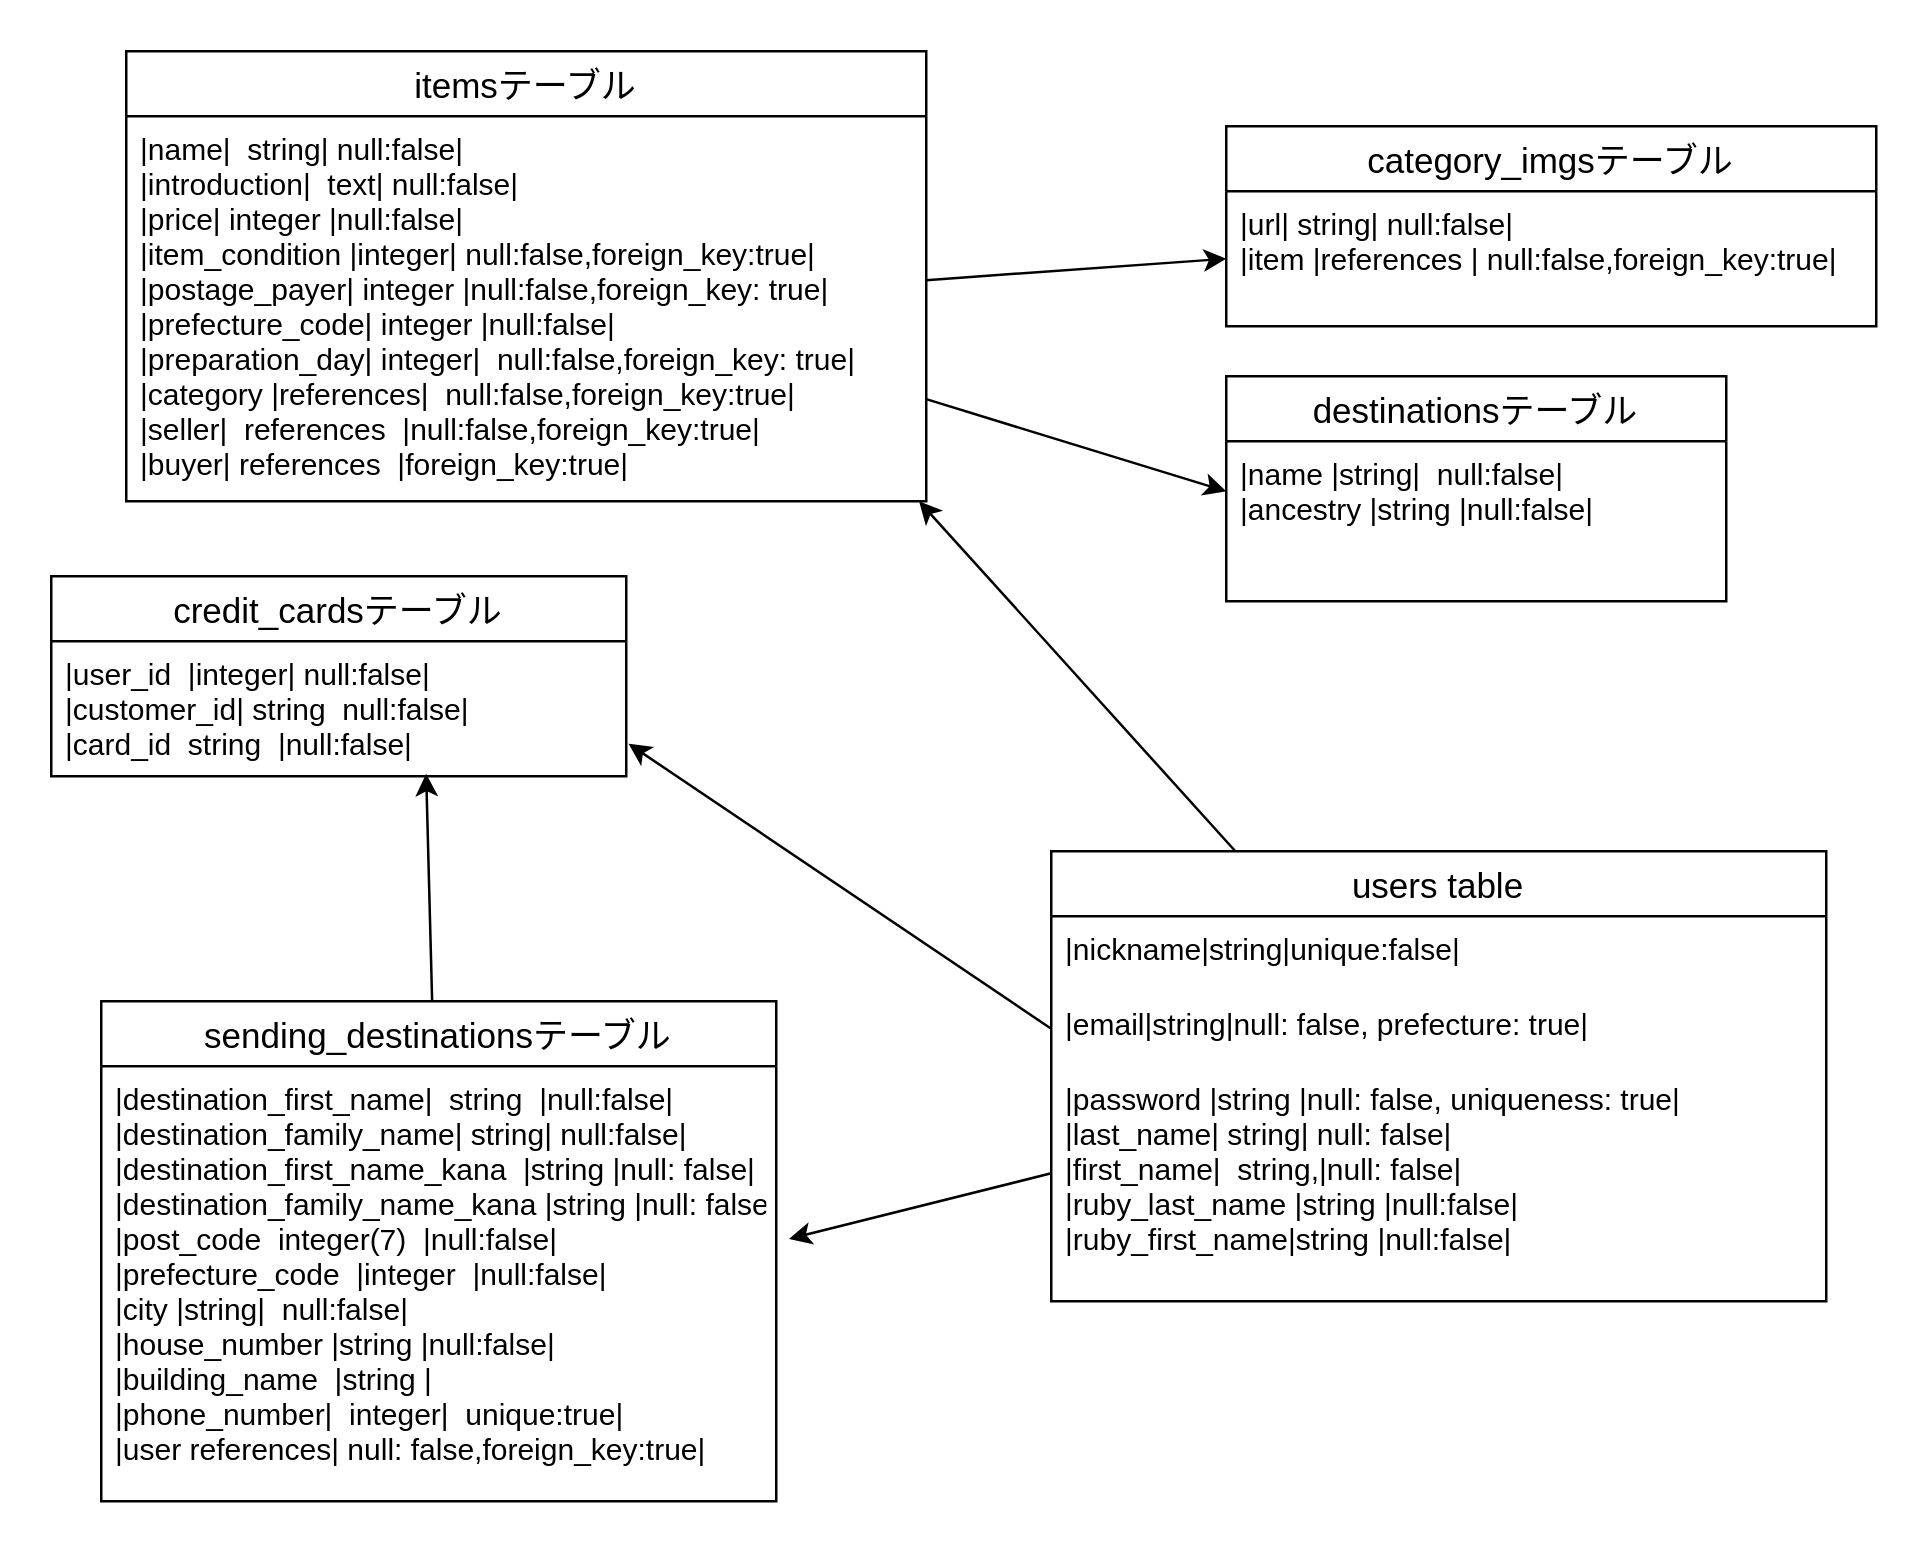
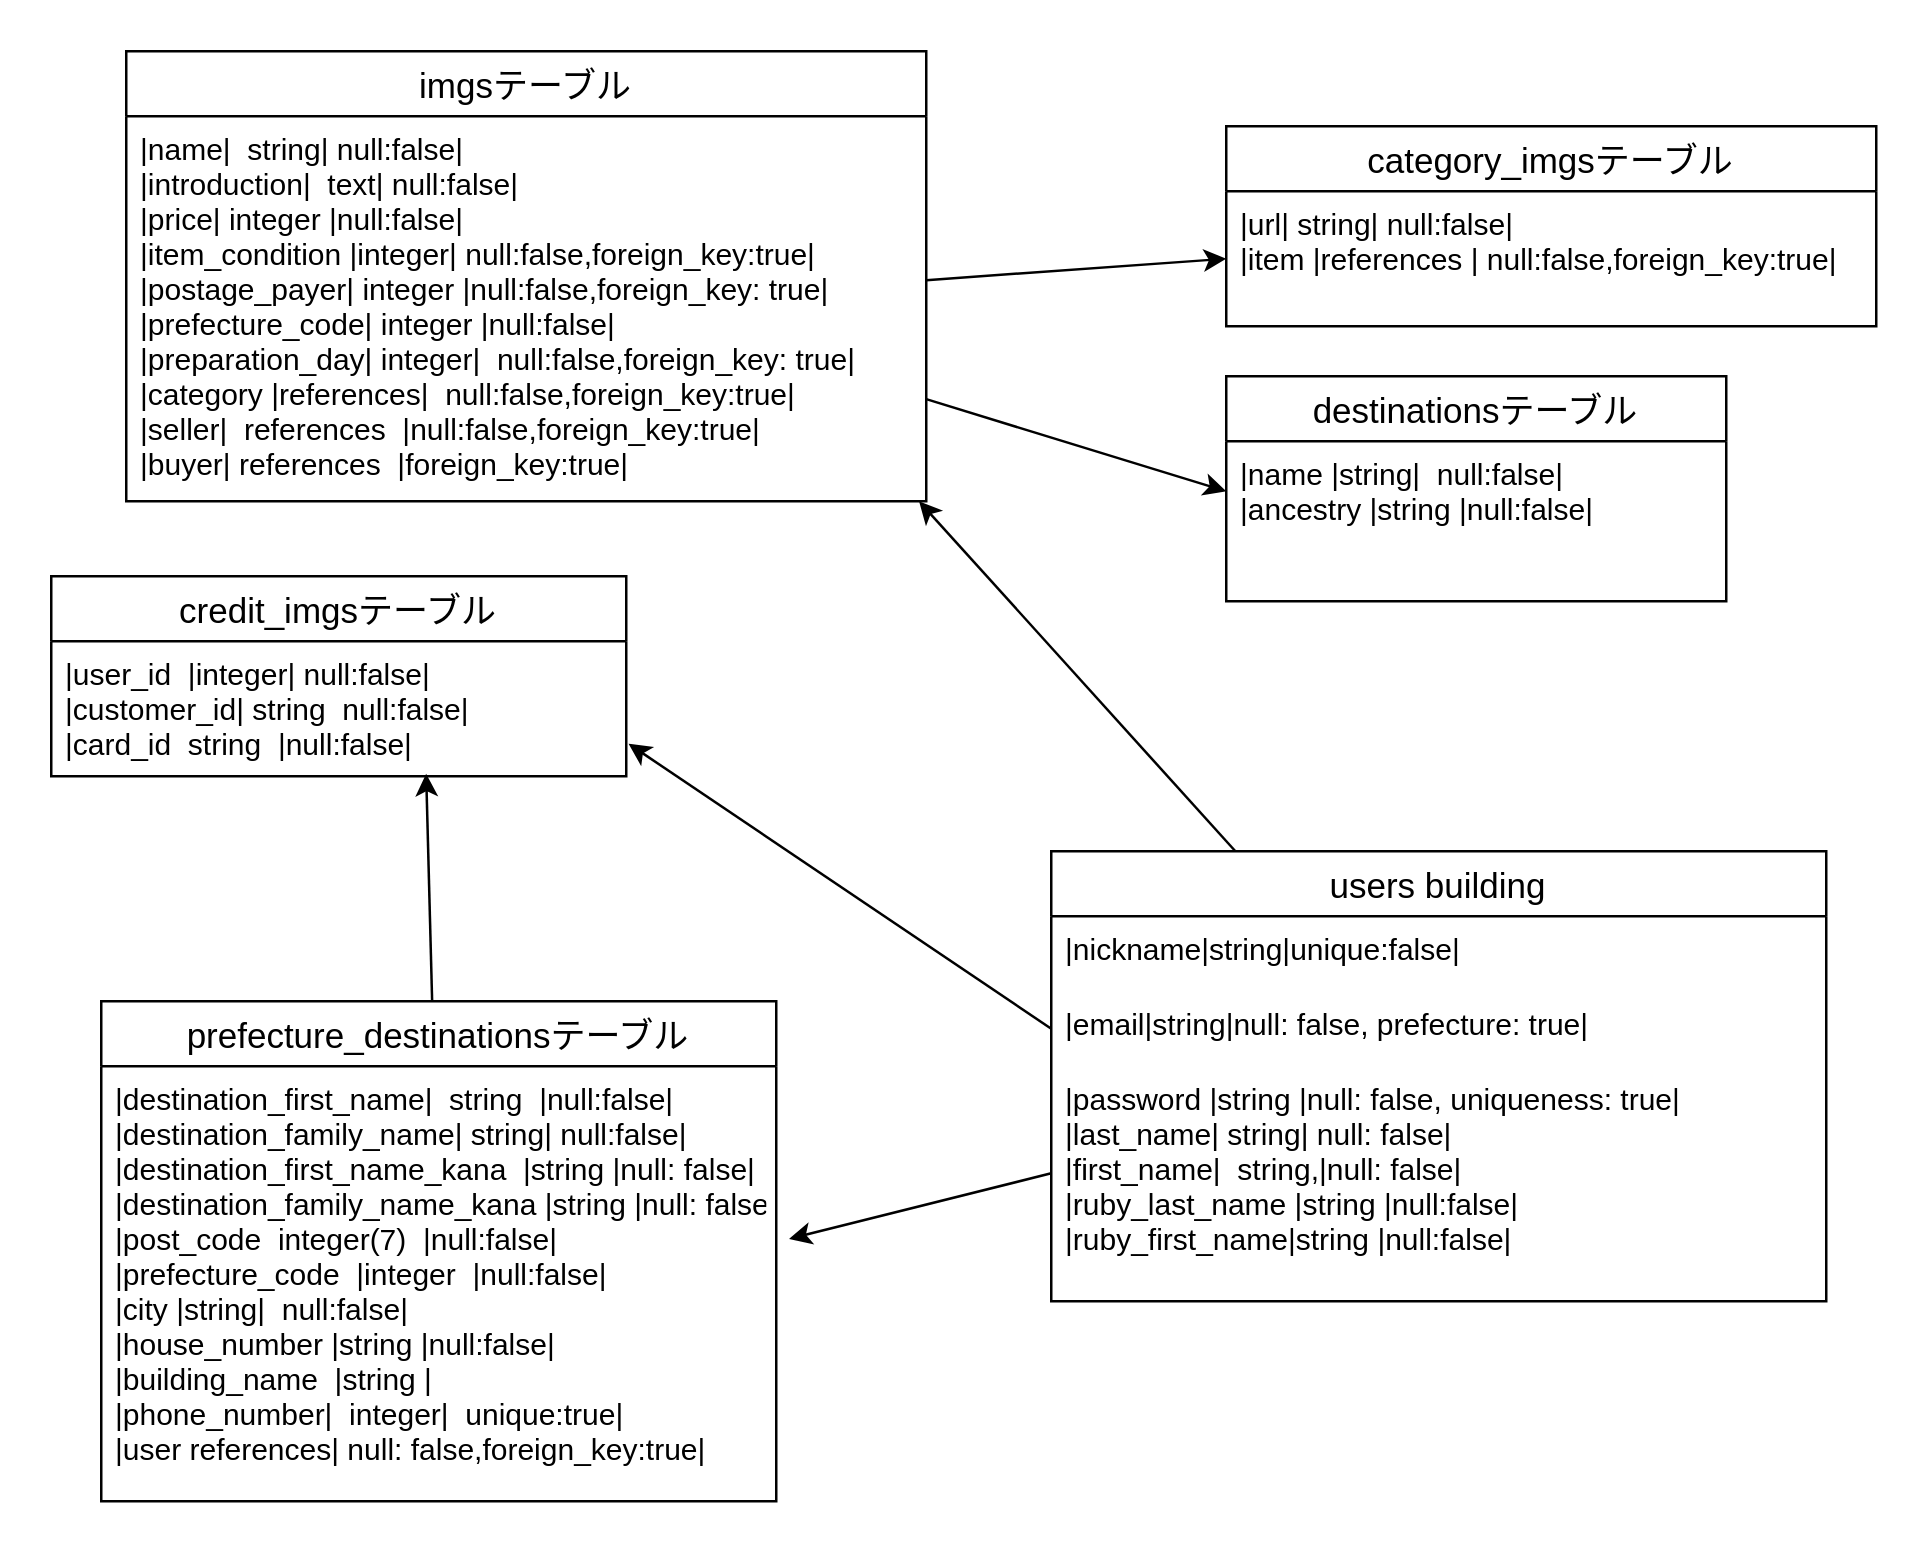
node "itemsテーブル": label "itemsテーブル" -> "imgsテーブル"
node "credit_cardsテーブル": label "credit_cardsテーブル" -> "credit_imgsテーブル"
node "users table": label "users table" -> "users building"
node "sending_destinationsテーブル": label "sending_destinationsテーブル" -> "prefecture_destinationsテーブル"
